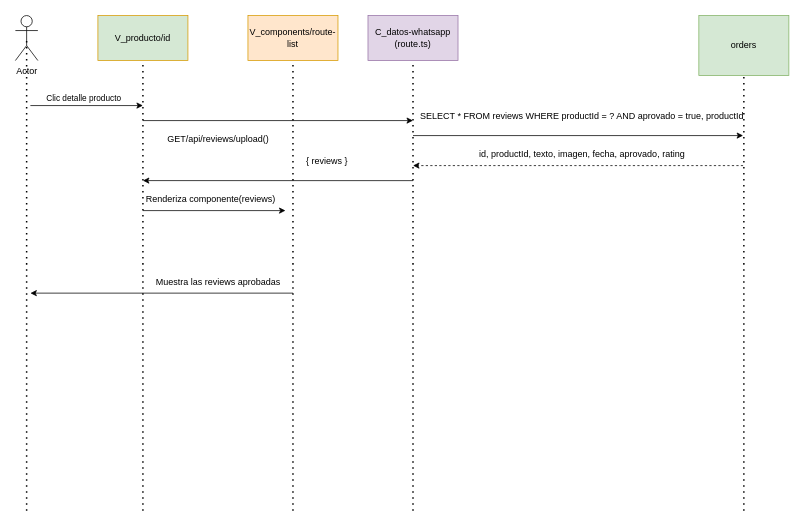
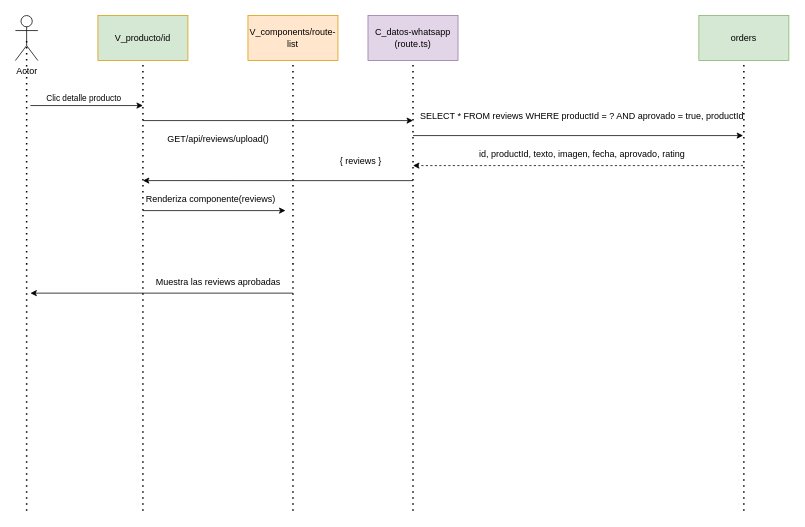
node "orders": size 90x60 -> 90x45
node "{ reviews }": moved (327, 162) -> (360, 162)
